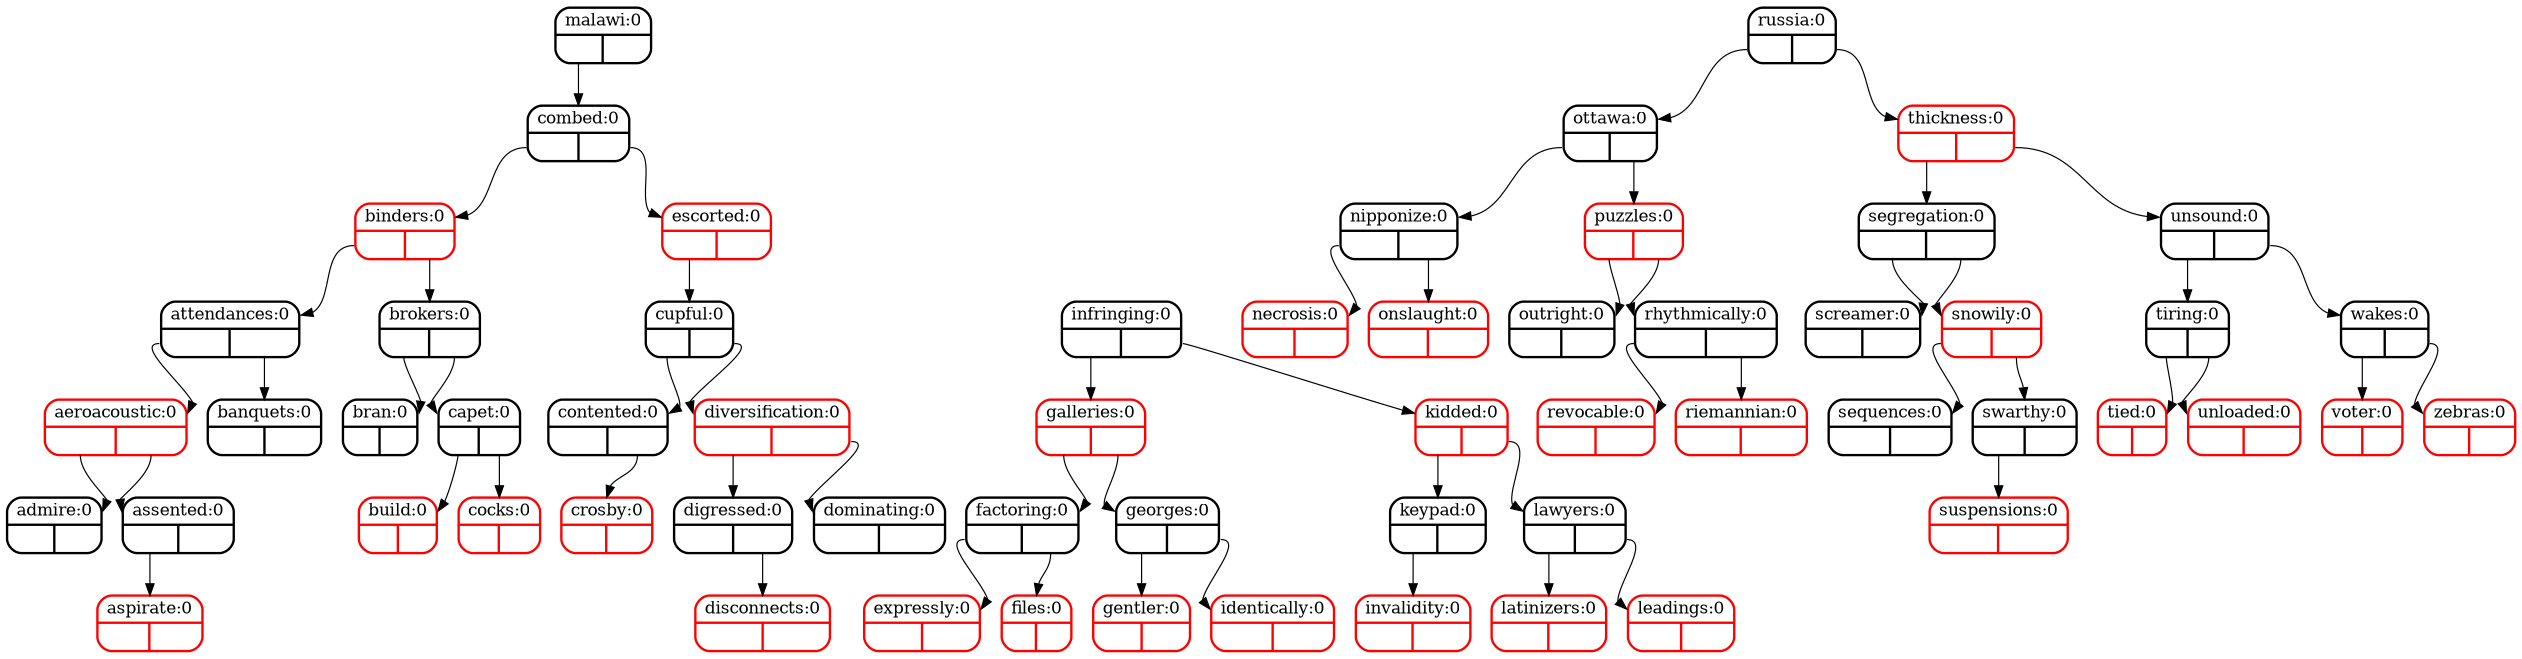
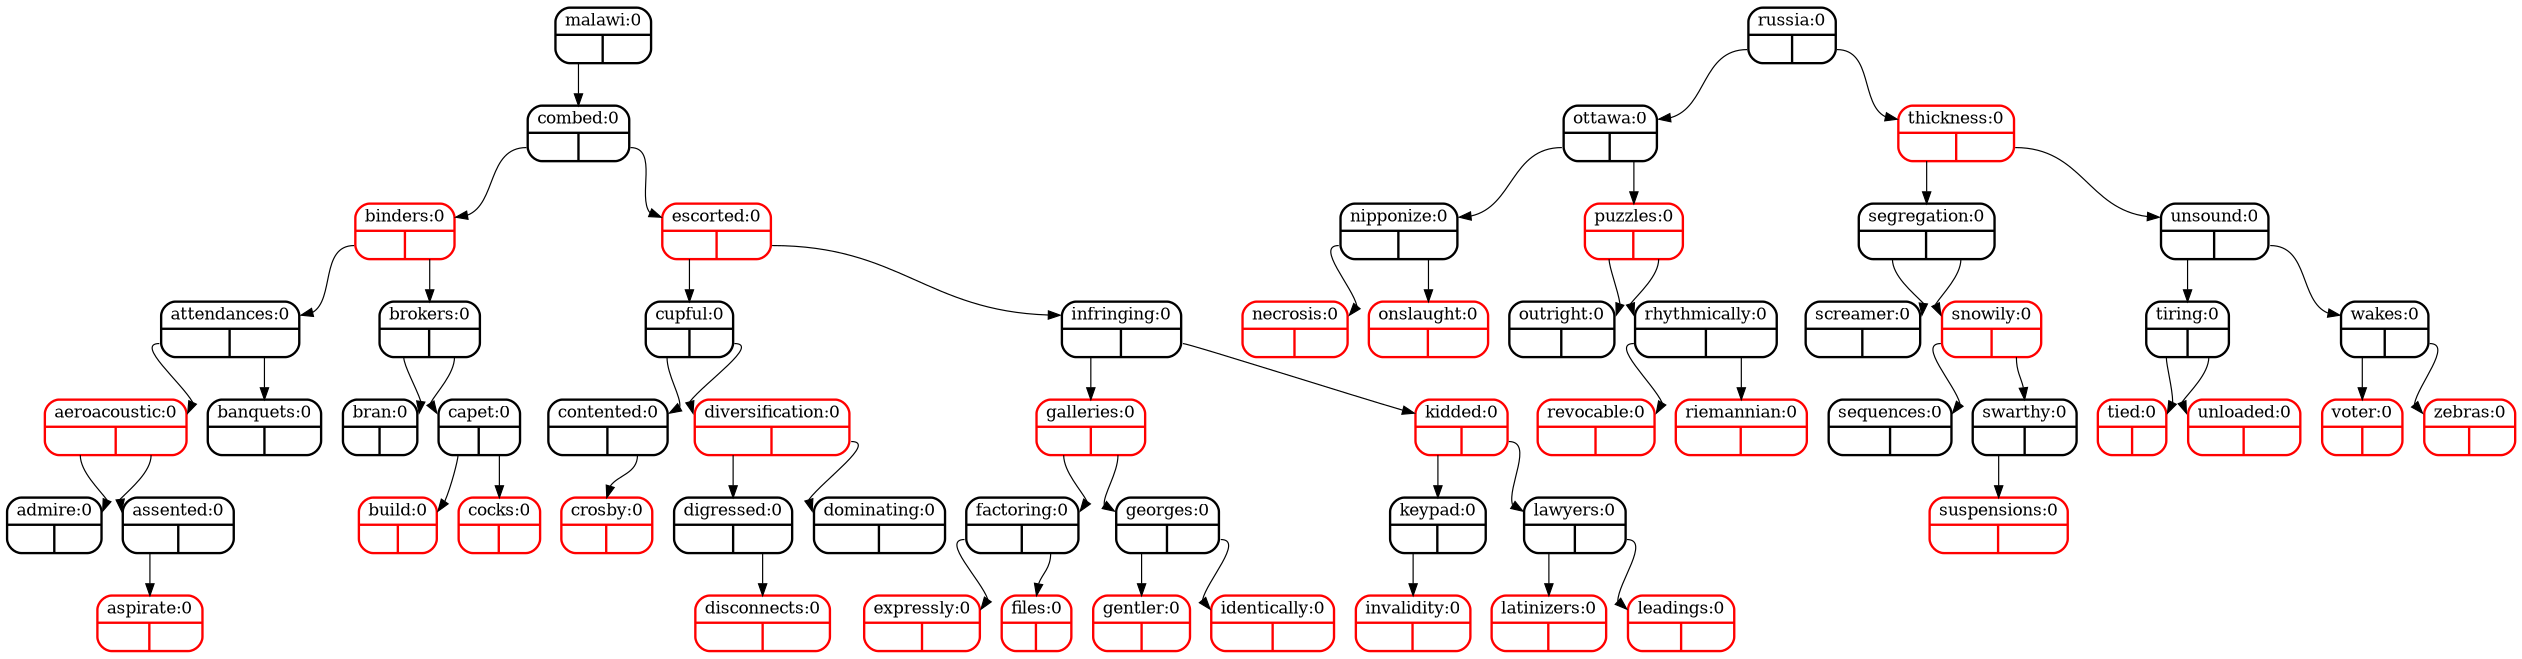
edge "escorted:0" -> "infringing:0": added
